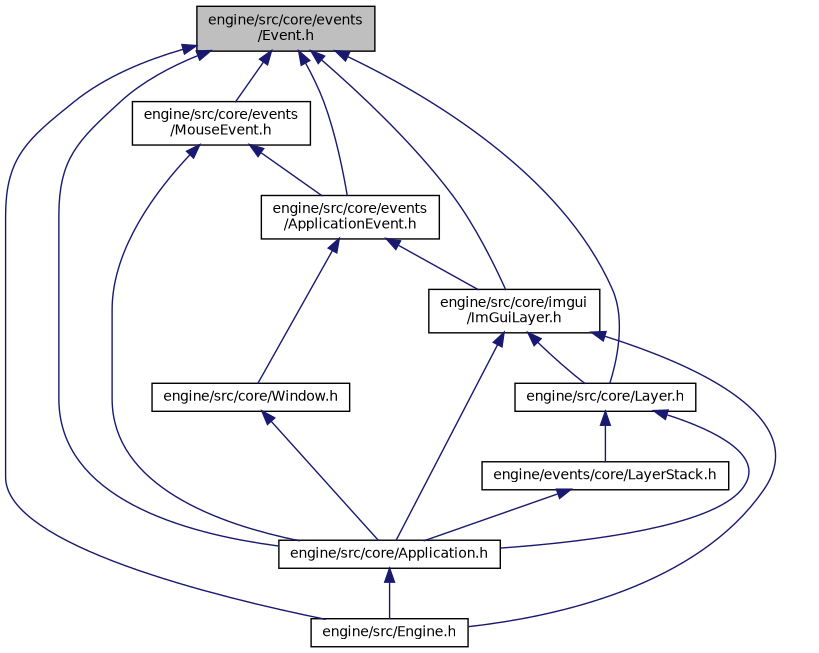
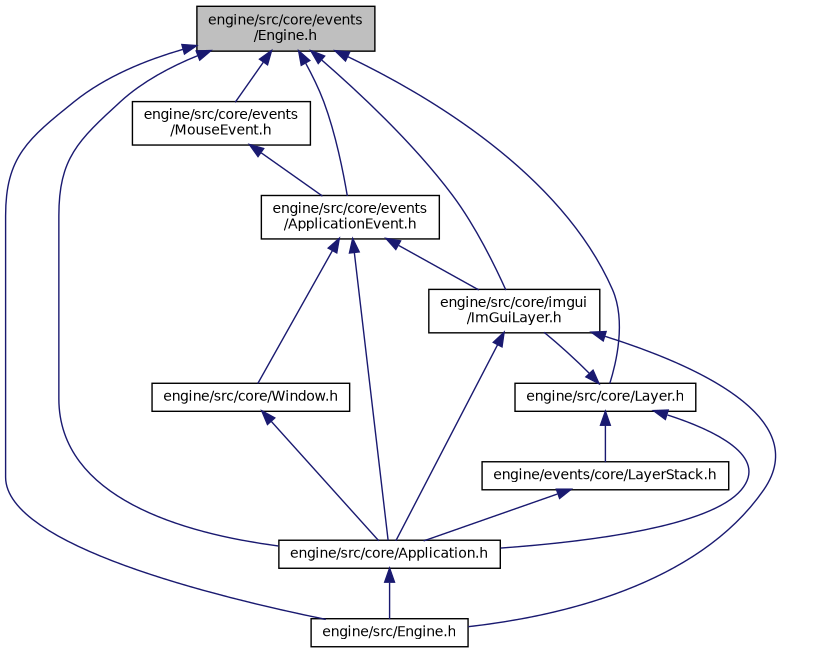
node "engine/src/core/events /Event.h": label "engine/src/core/events /Event.h" -> "engine/src/core/events /Engine.h"
edge "engine/src/core/Layer.h" -> "engine/src/core/imgui /ImGuiLayer.h": reversed
edge "engine/src/core/Application.h" -> "engine/src/core/events /MouseEvent.h": now "engine/src/core/Application.h" -> "engine/src/core/events /ApplicationEvent.h"
